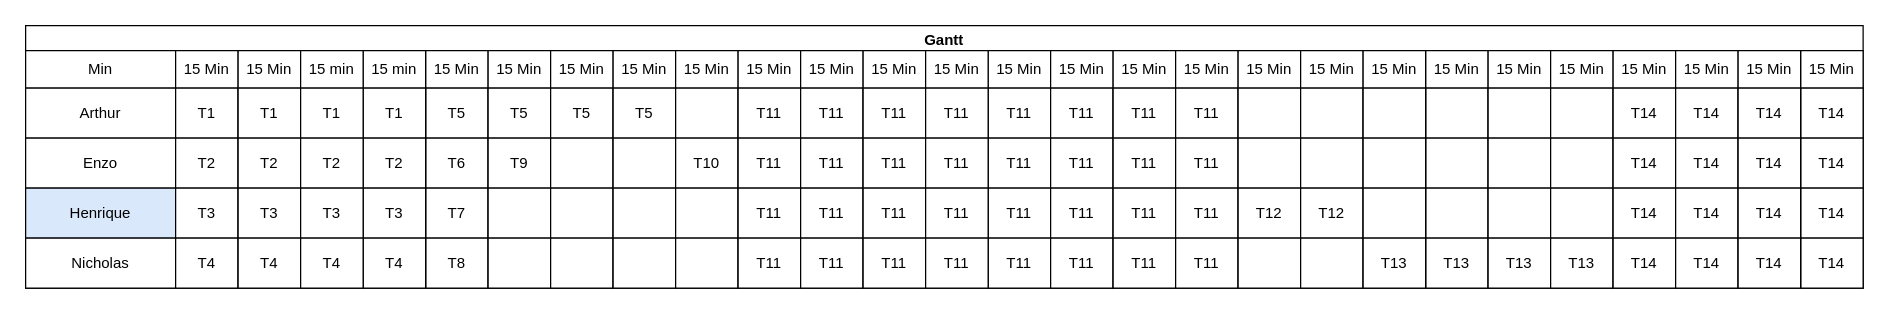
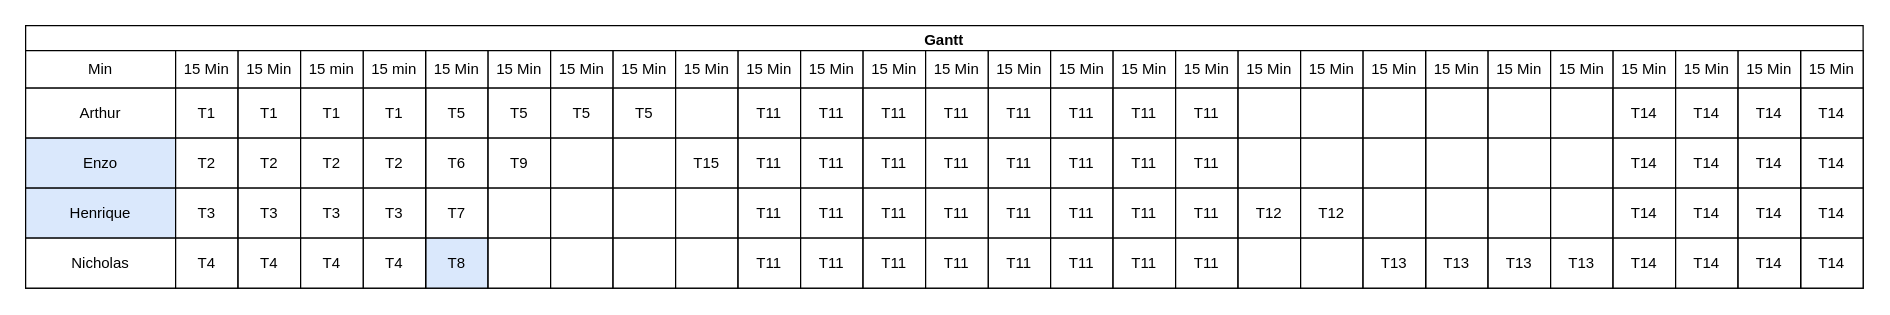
node "Enzo": fillcolor #ffffff -> #dae8fc
node "T10": label "T10" -> "T15"
node "T8": fillcolor #ffffff -> #dae8fc
